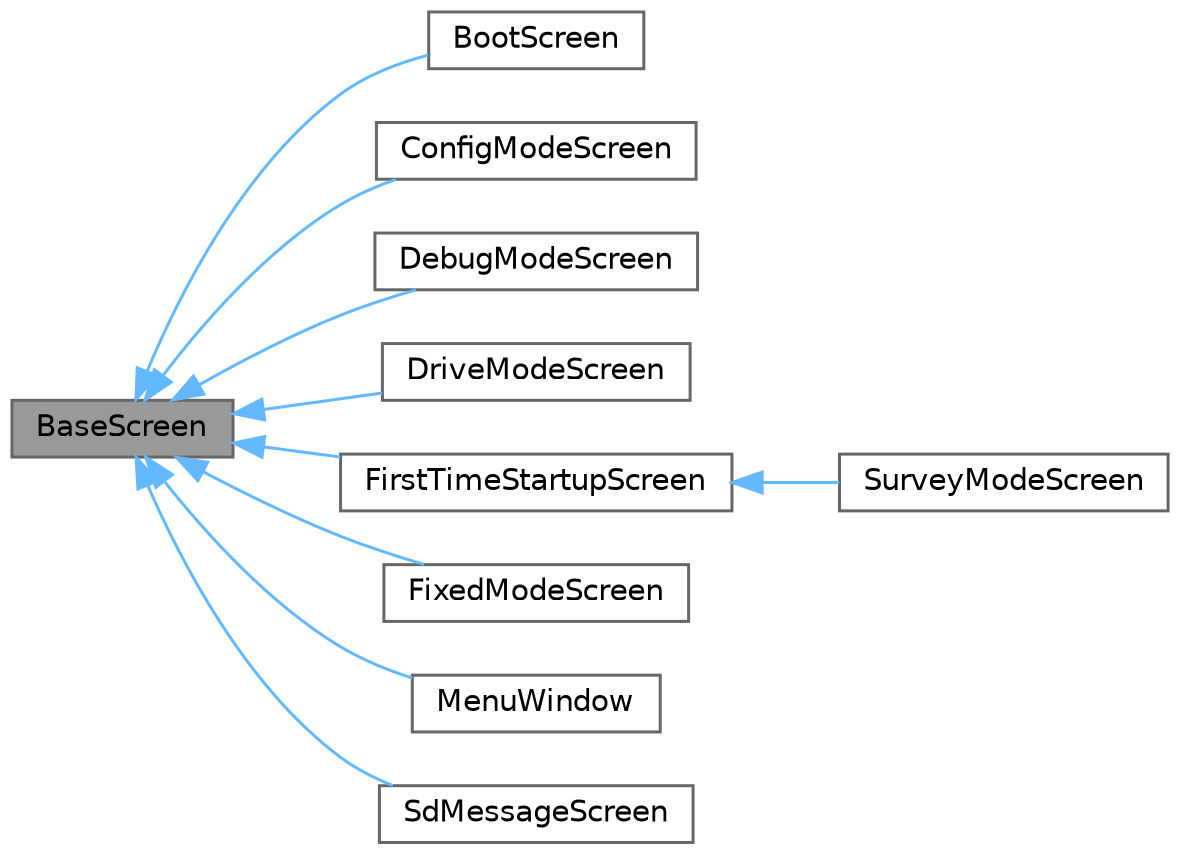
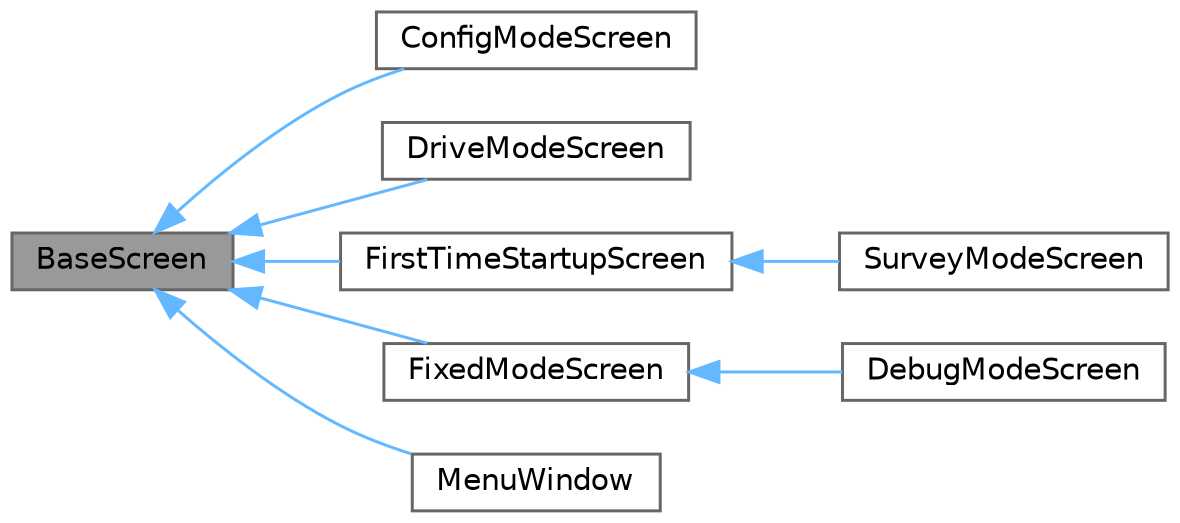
node "BootScreen": removed
edge "DebugModeScreen" -> "BaseScreen": now "DebugModeScreen" -> "FixedModeScreen"
node "SdMessageScreen": removed
